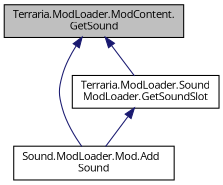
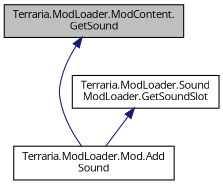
edge "Terraria.ModLoader.Sound ModLoader.GetSoundSlot" -> "Terraria.ModLoader.ModContent. GetSound": removed
node "Sound.ModLoader.Mod.Add Sound": label "Sound.ModLoader.Mod.Add Sound" -> "Terraria.ModLoader.Mod.Add Sound"
